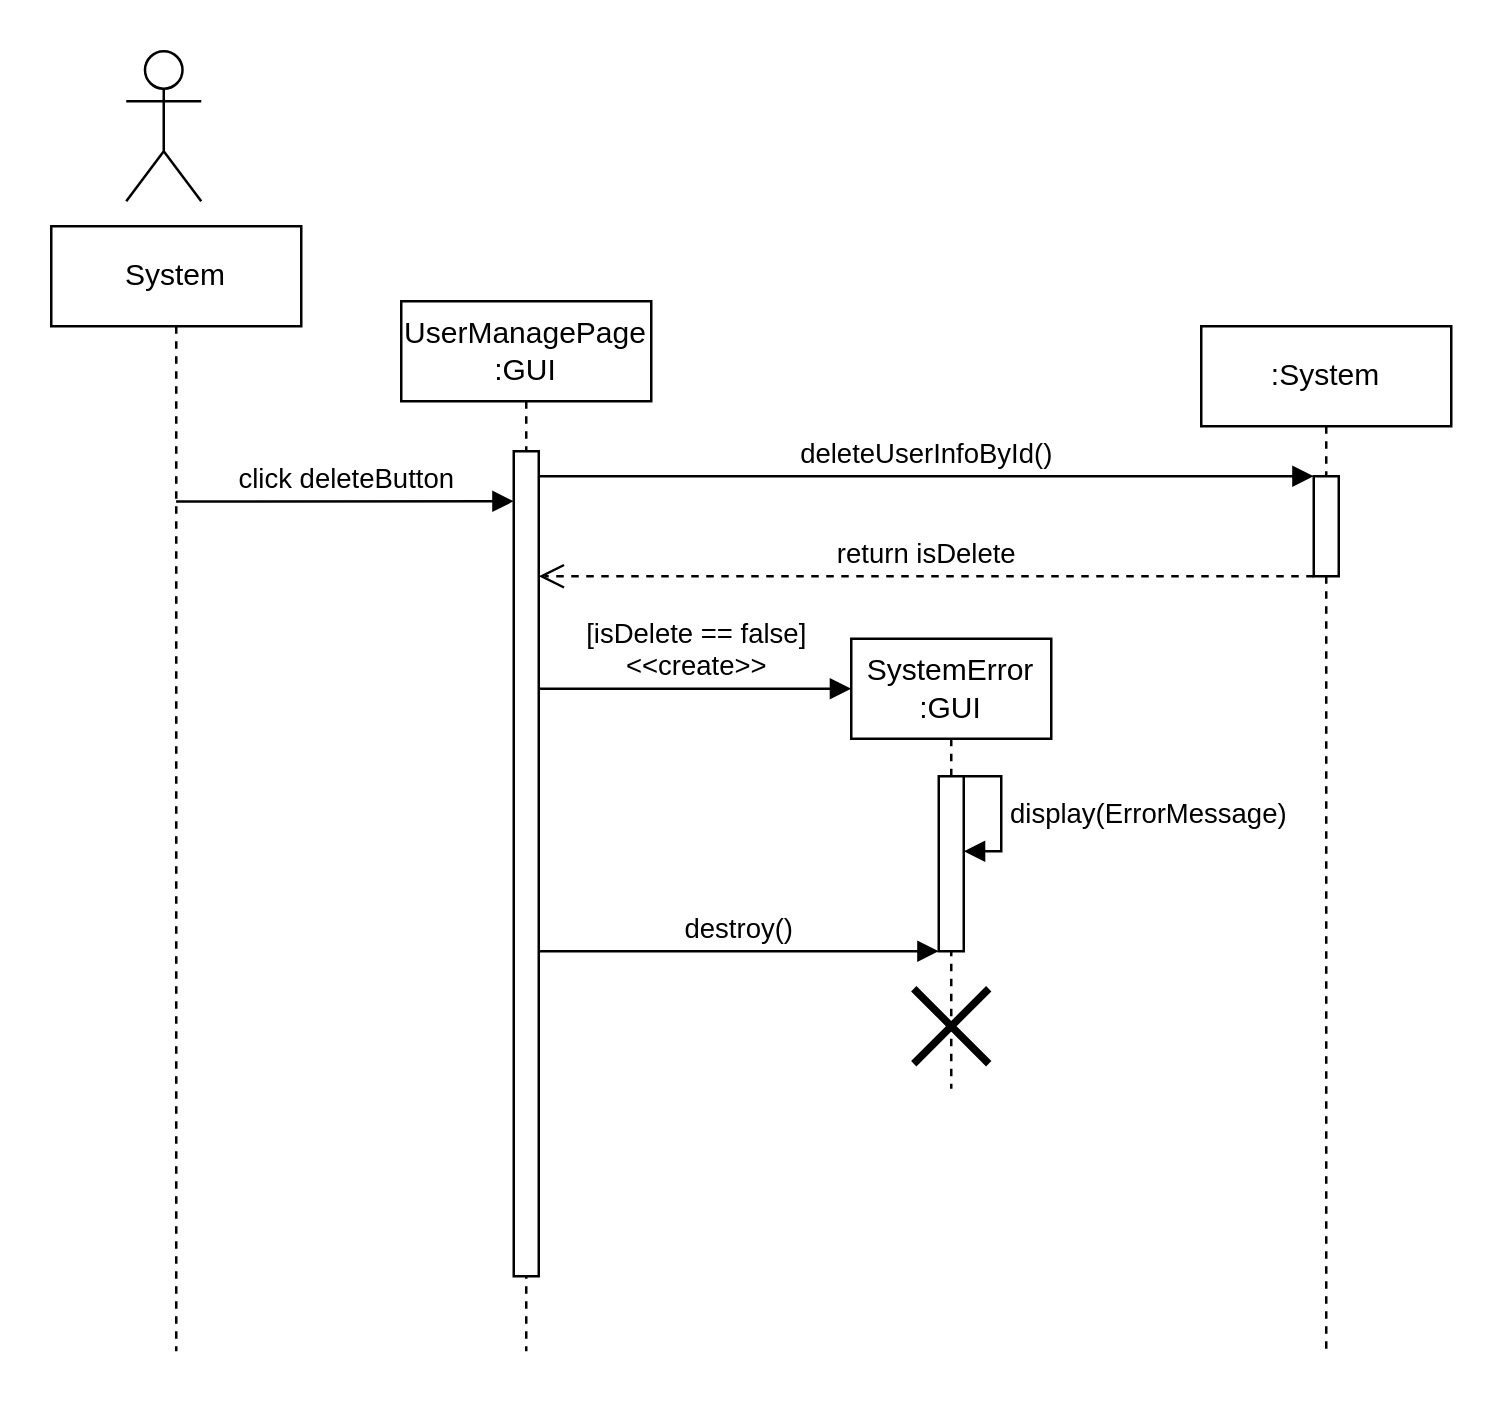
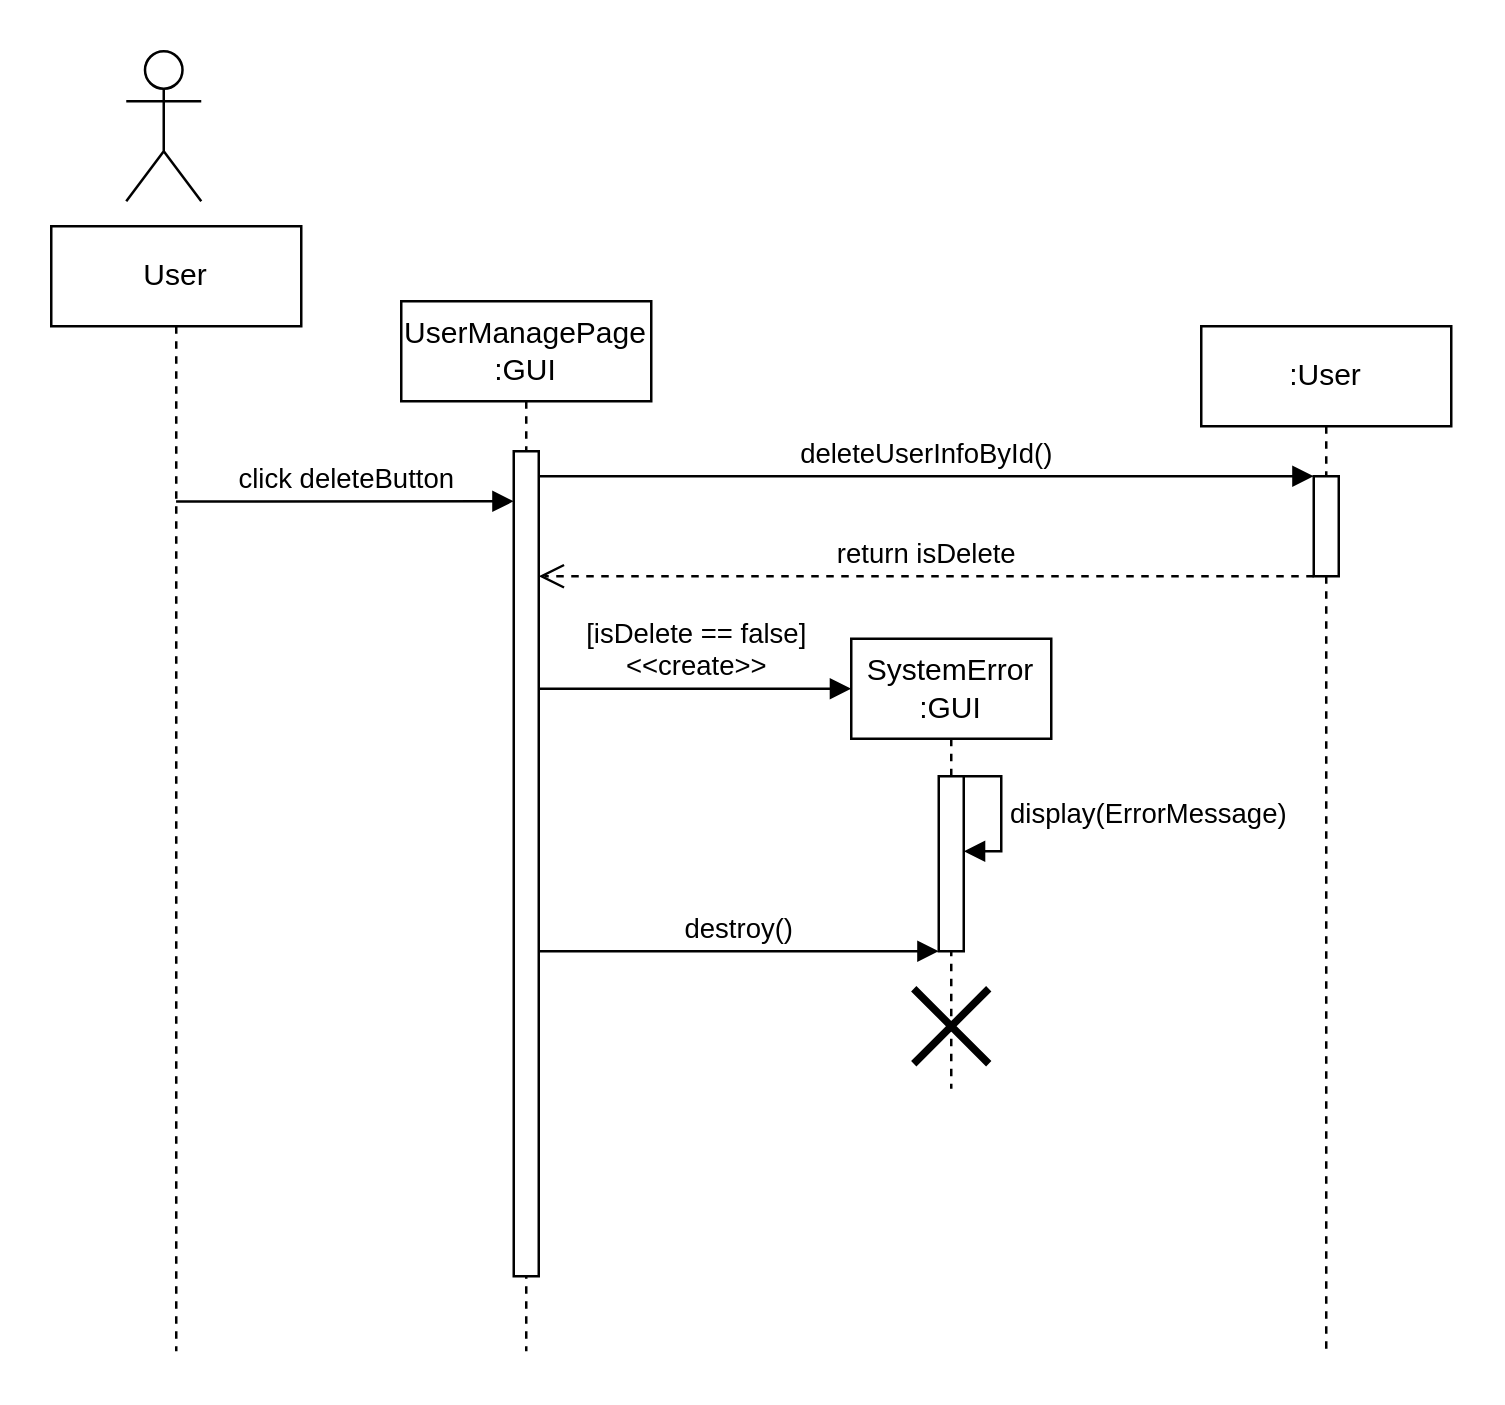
node "System": label "System" -> "User"
node ":System": label ":System" -> ":User"
